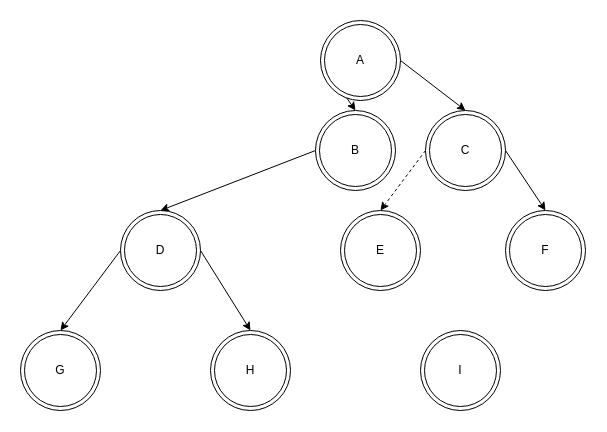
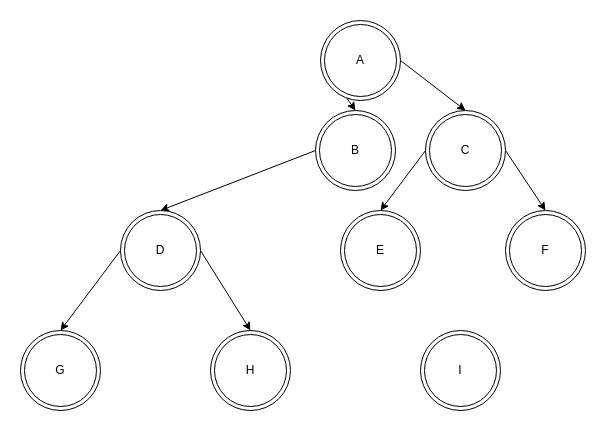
edge "C" -> "E": style dashed -> solid
